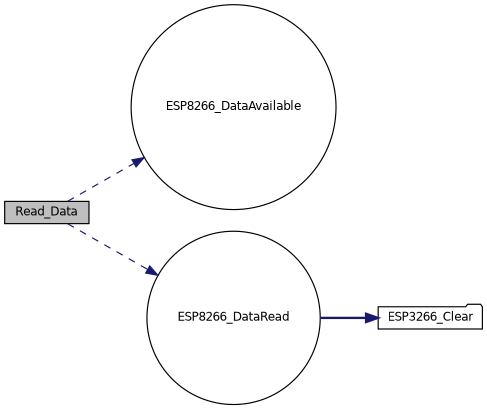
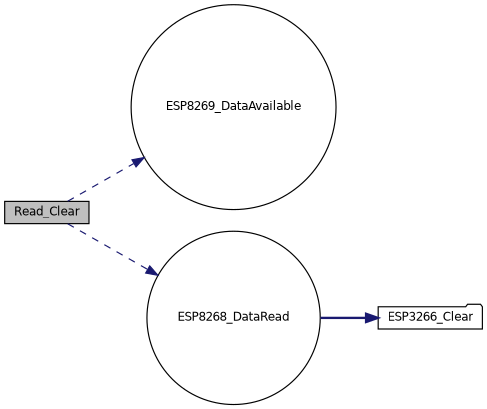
node "ESP8266_DataAvailable": label "ESP8266_DataAvailable" -> "ESP8269_DataAvailable"
node "Read_Data": label "Read_Data" -> "Read_Clear"
node "ESP8266_DataRead": label "ESP8266_DataRead" -> "ESP8268_DataRead"
